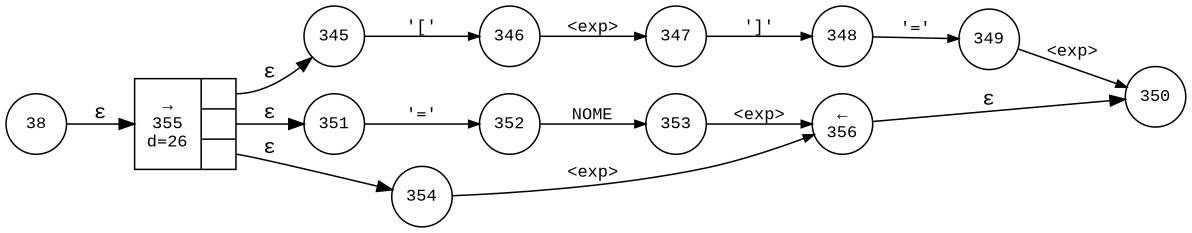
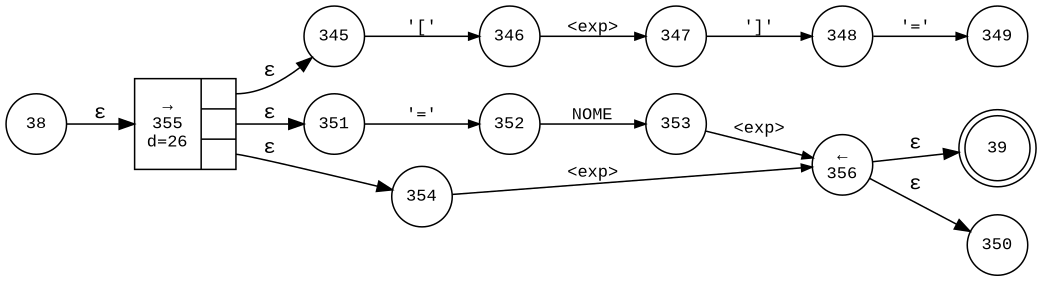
edge "349" -> "350": removed, label "<exp>"
node "39": added
